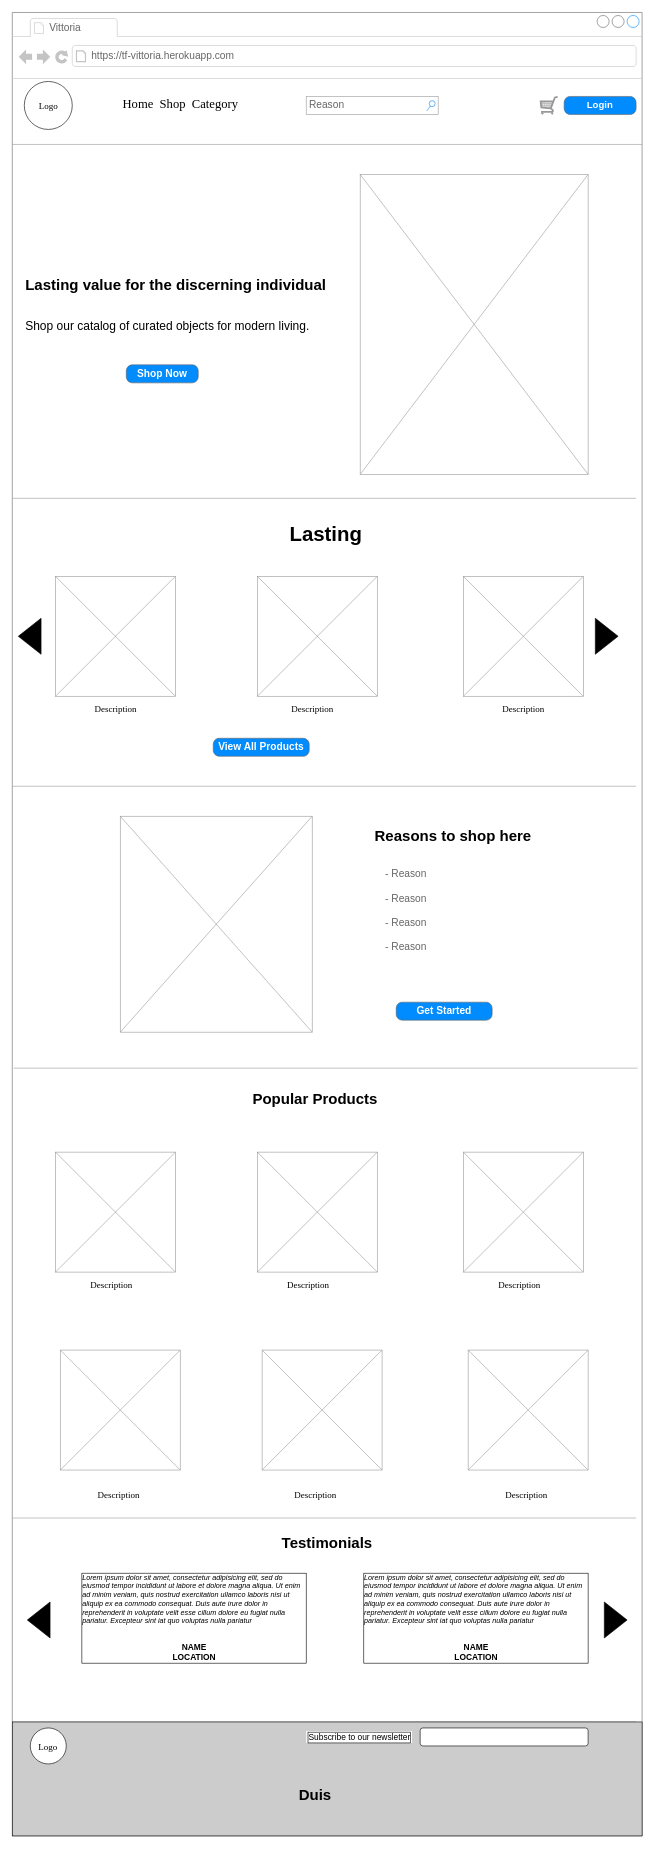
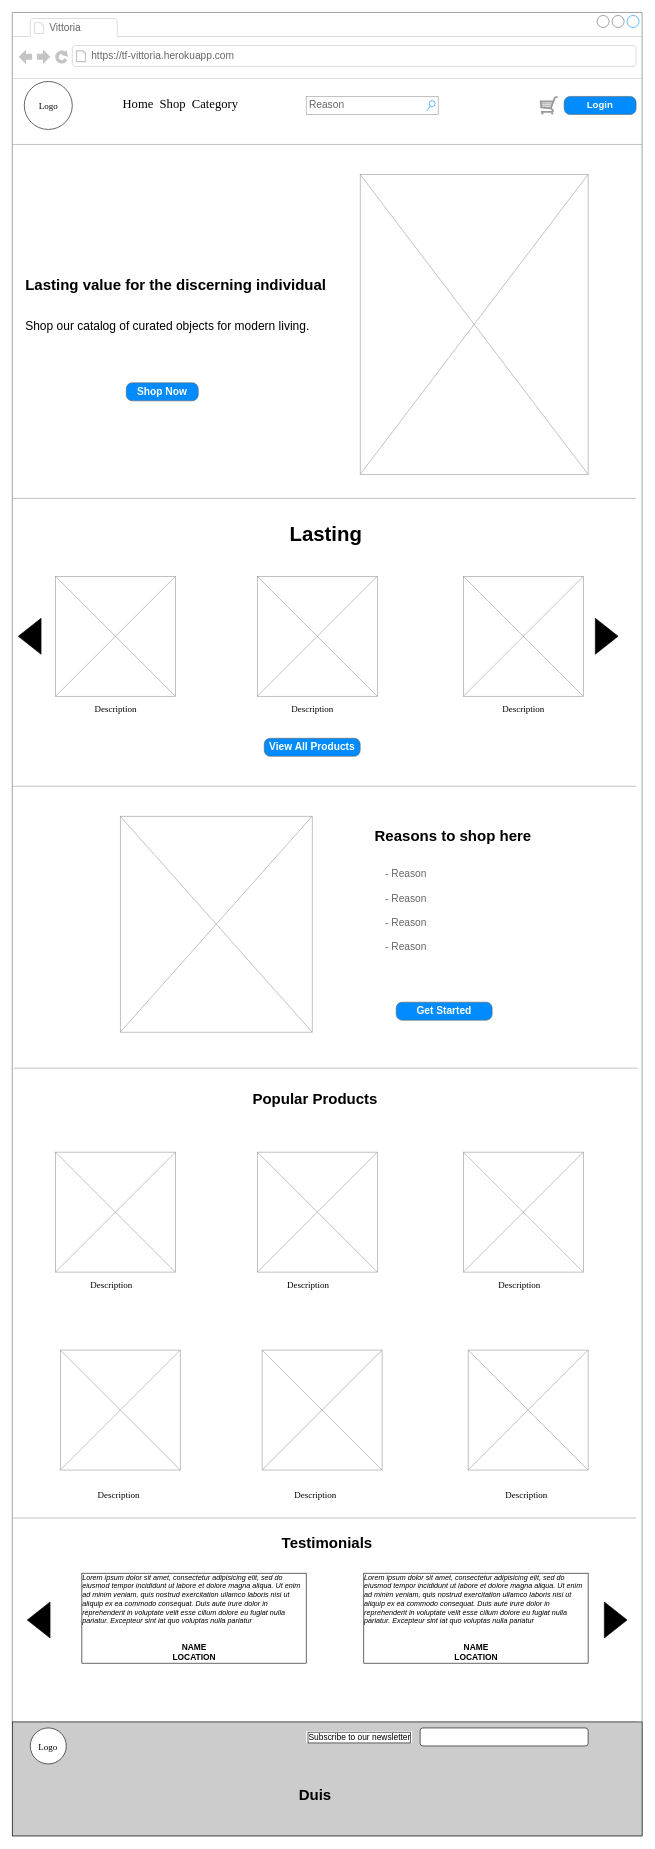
node "Shop Now": moved (162, 374) -> (162, 392)
node "View All Products": moved (261, 747) -> (312, 747)
